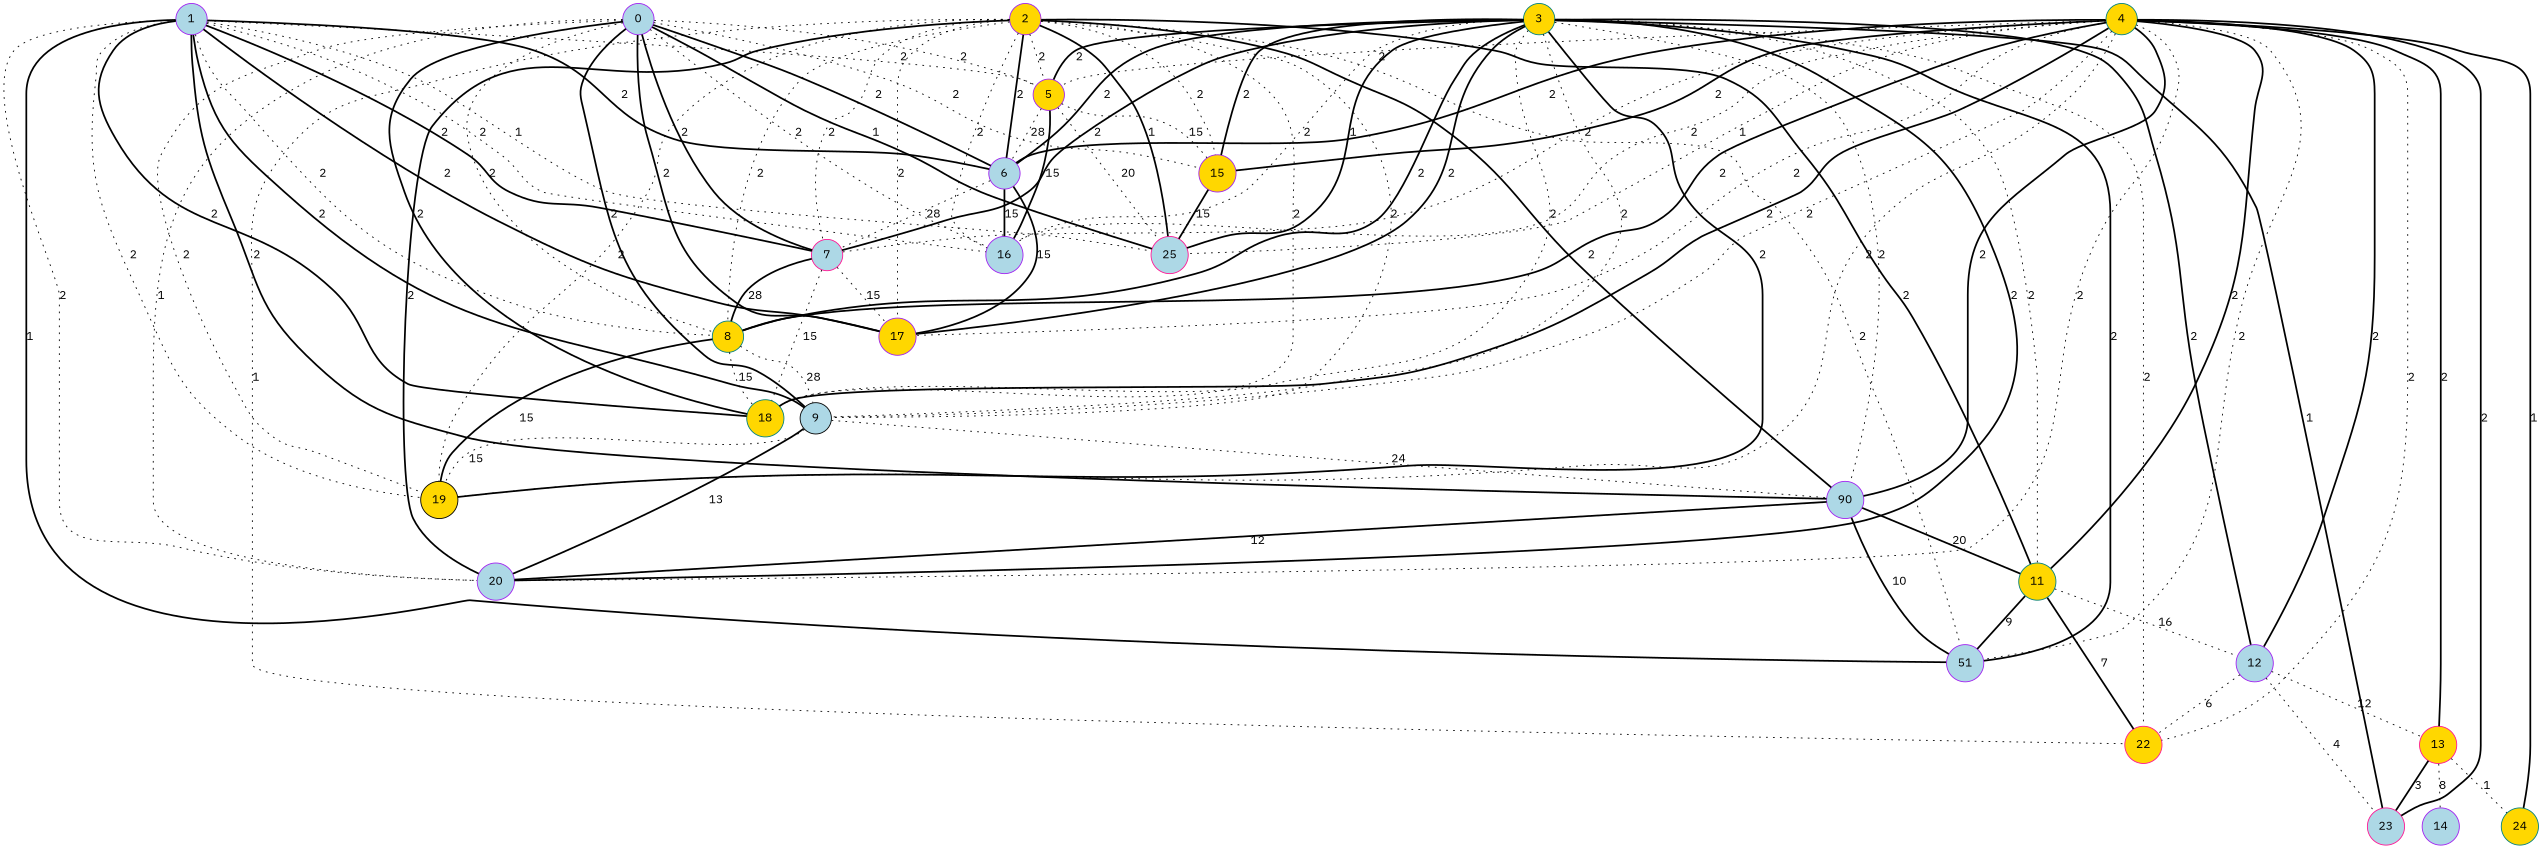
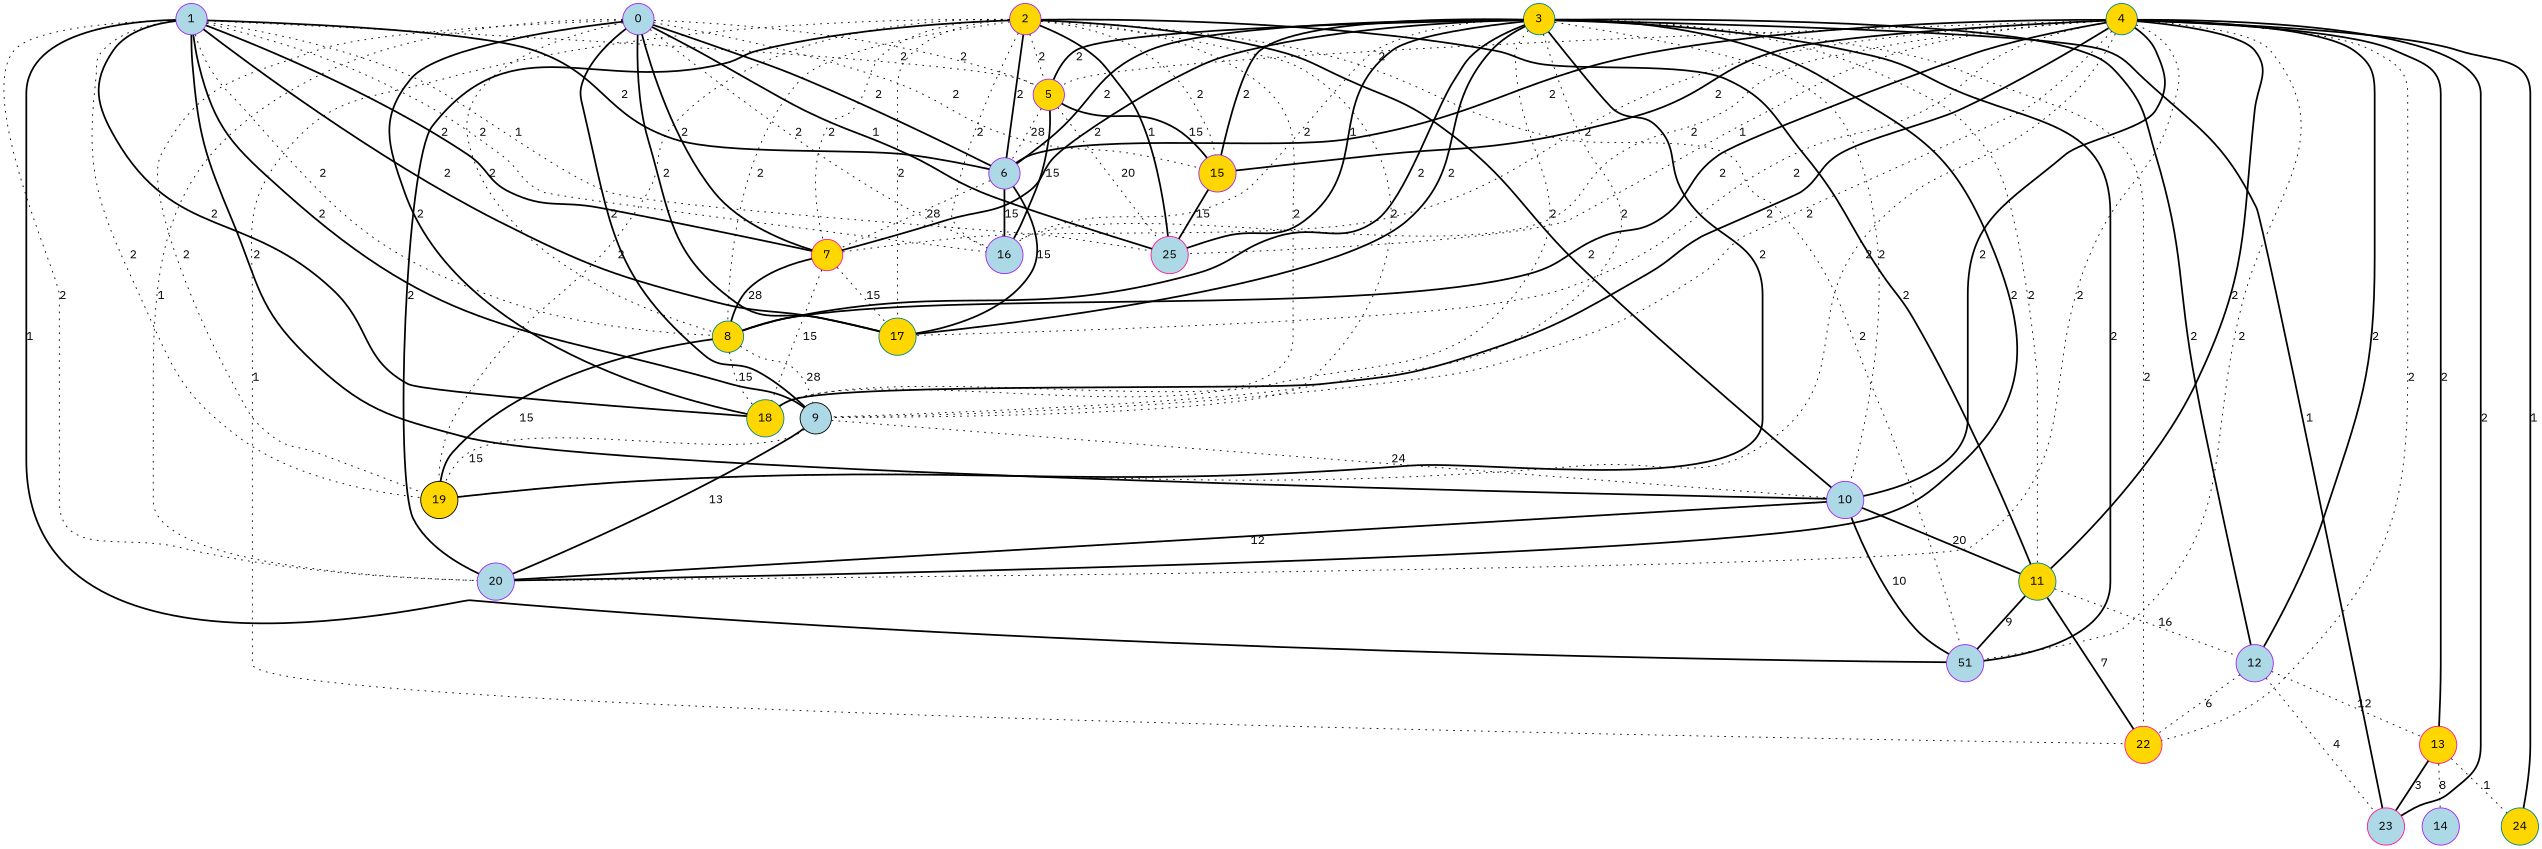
edge "5" -- "15": style dotted -> bold
node "7": fillcolor lightblue -> gold
node "17": color purple -> teal
node "90": label "90" -> "10"
